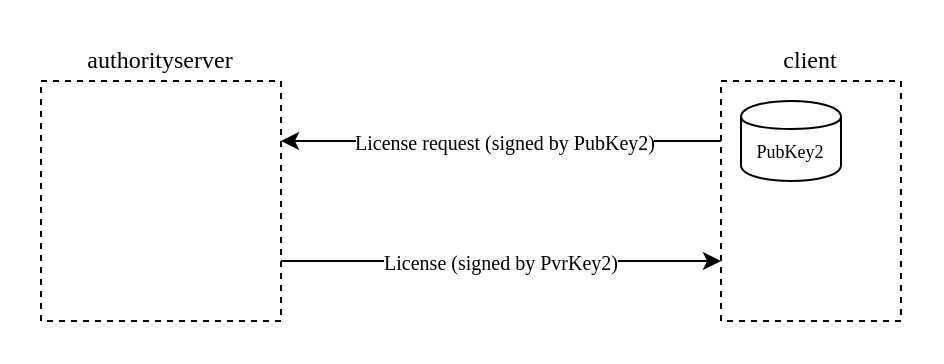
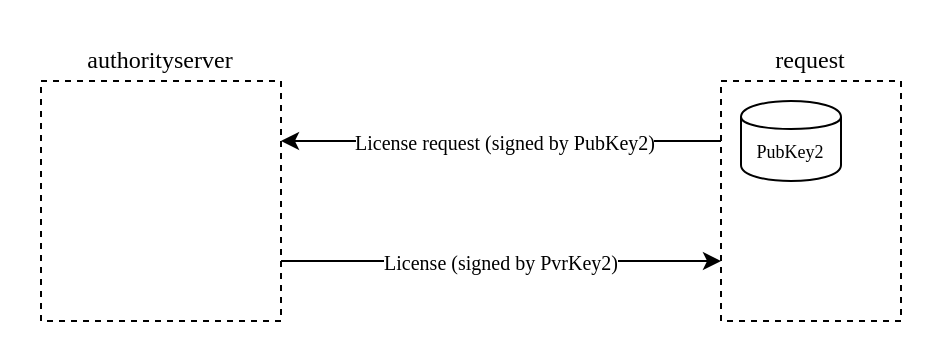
node "client": label "client" -> "request"
